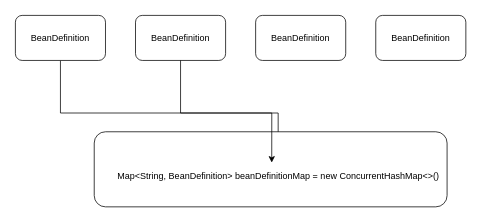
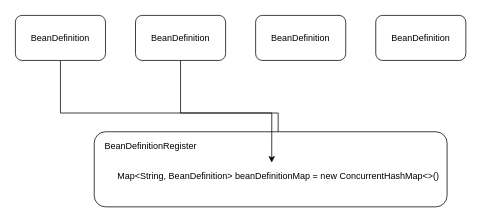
node "BeanDefinitionRegister": added
